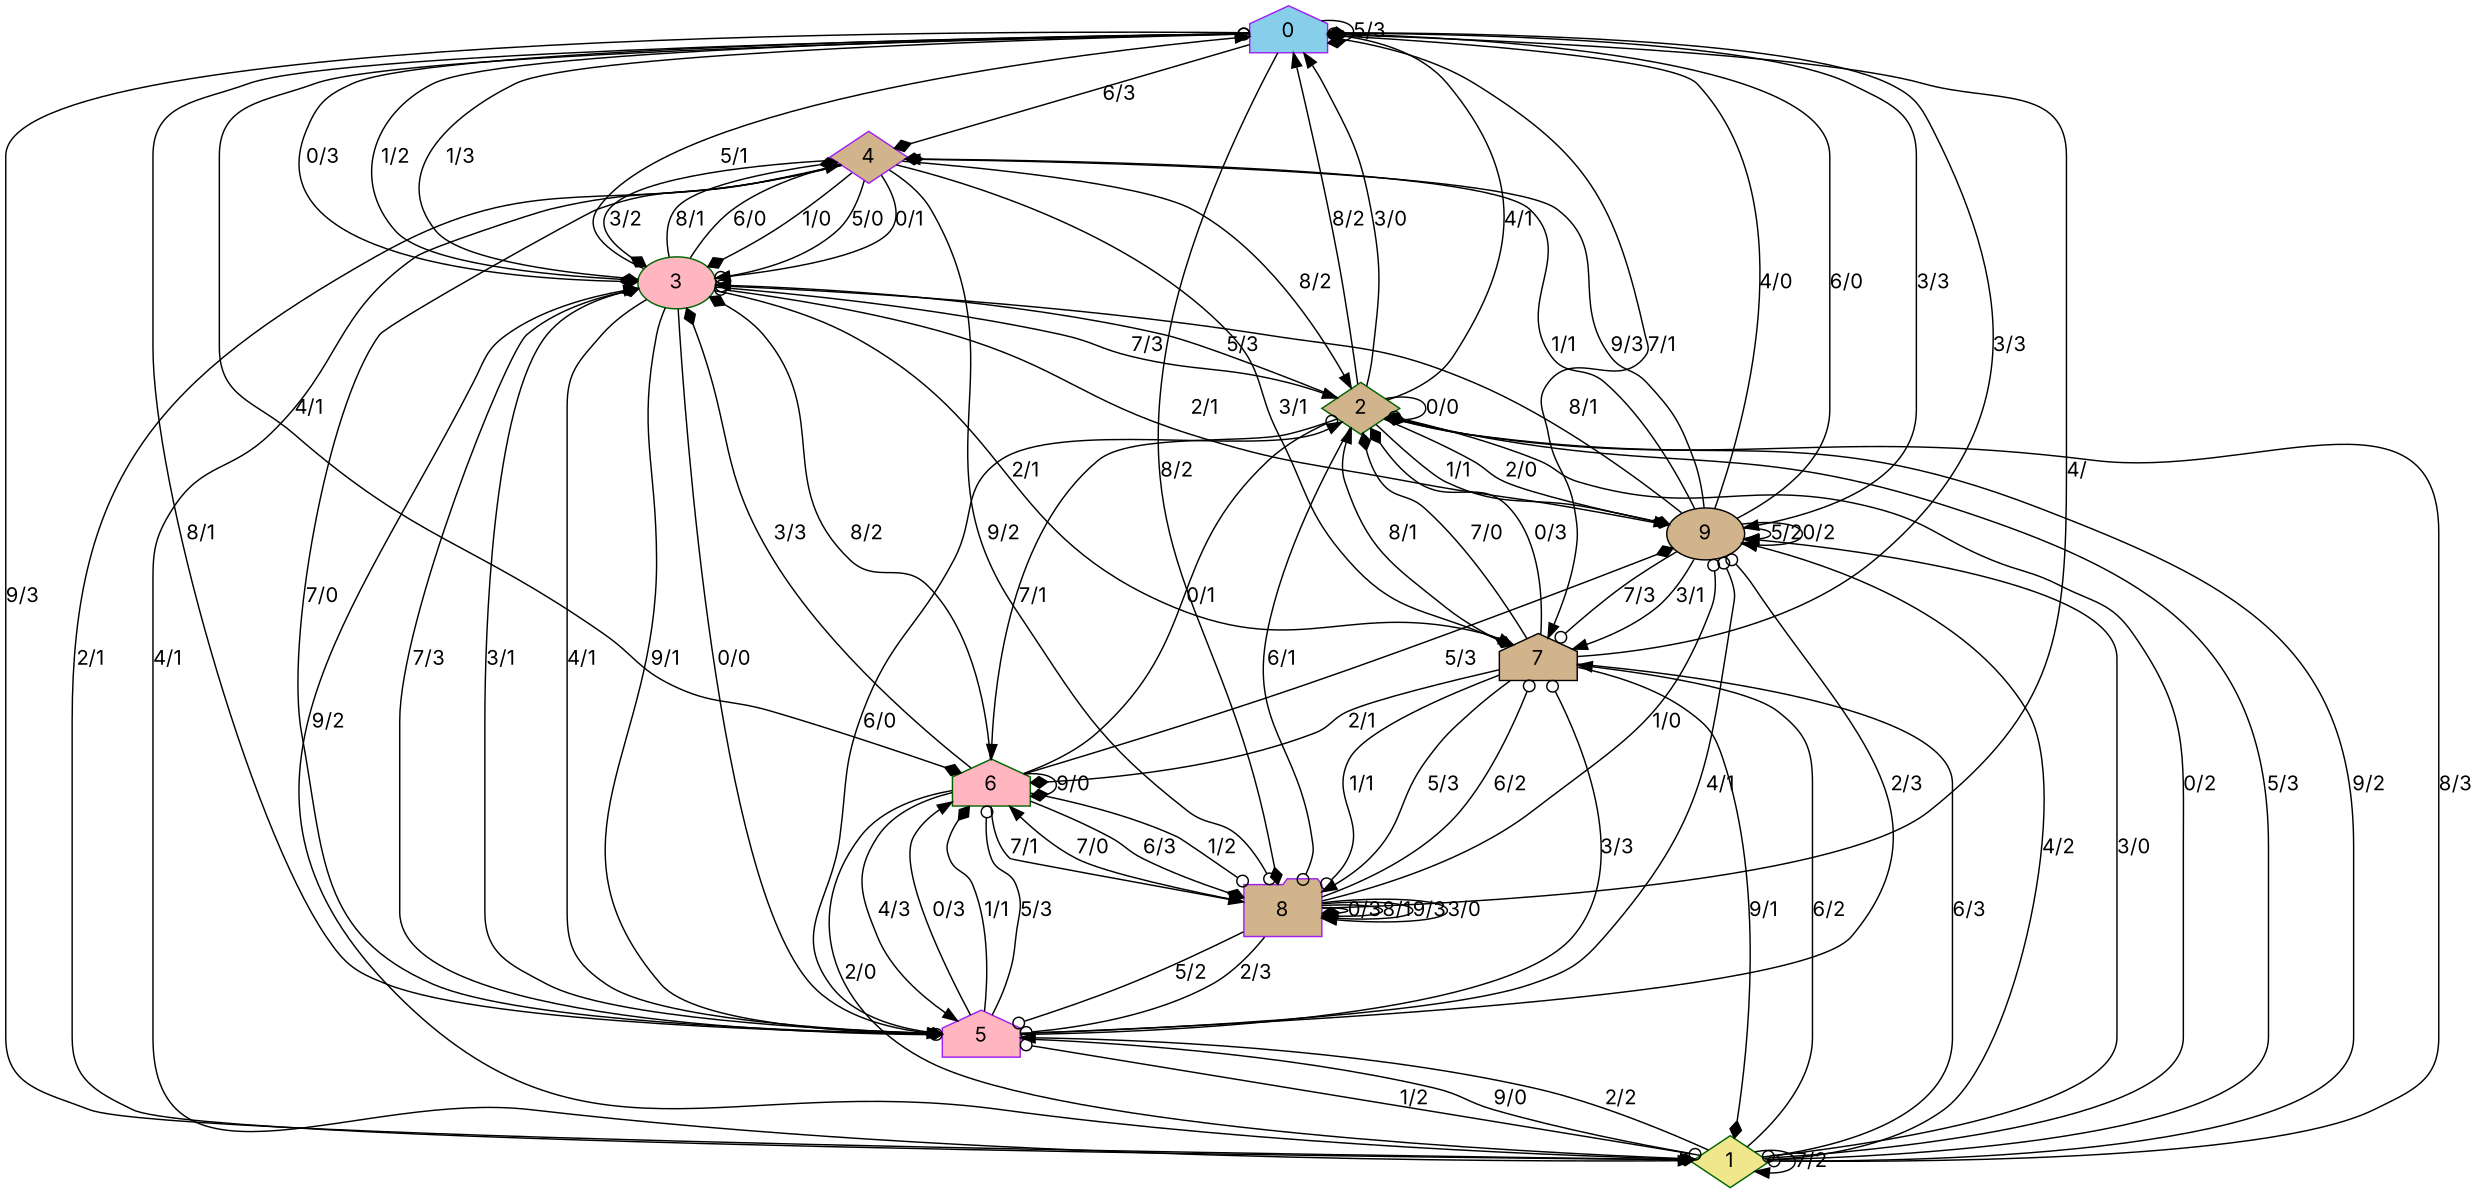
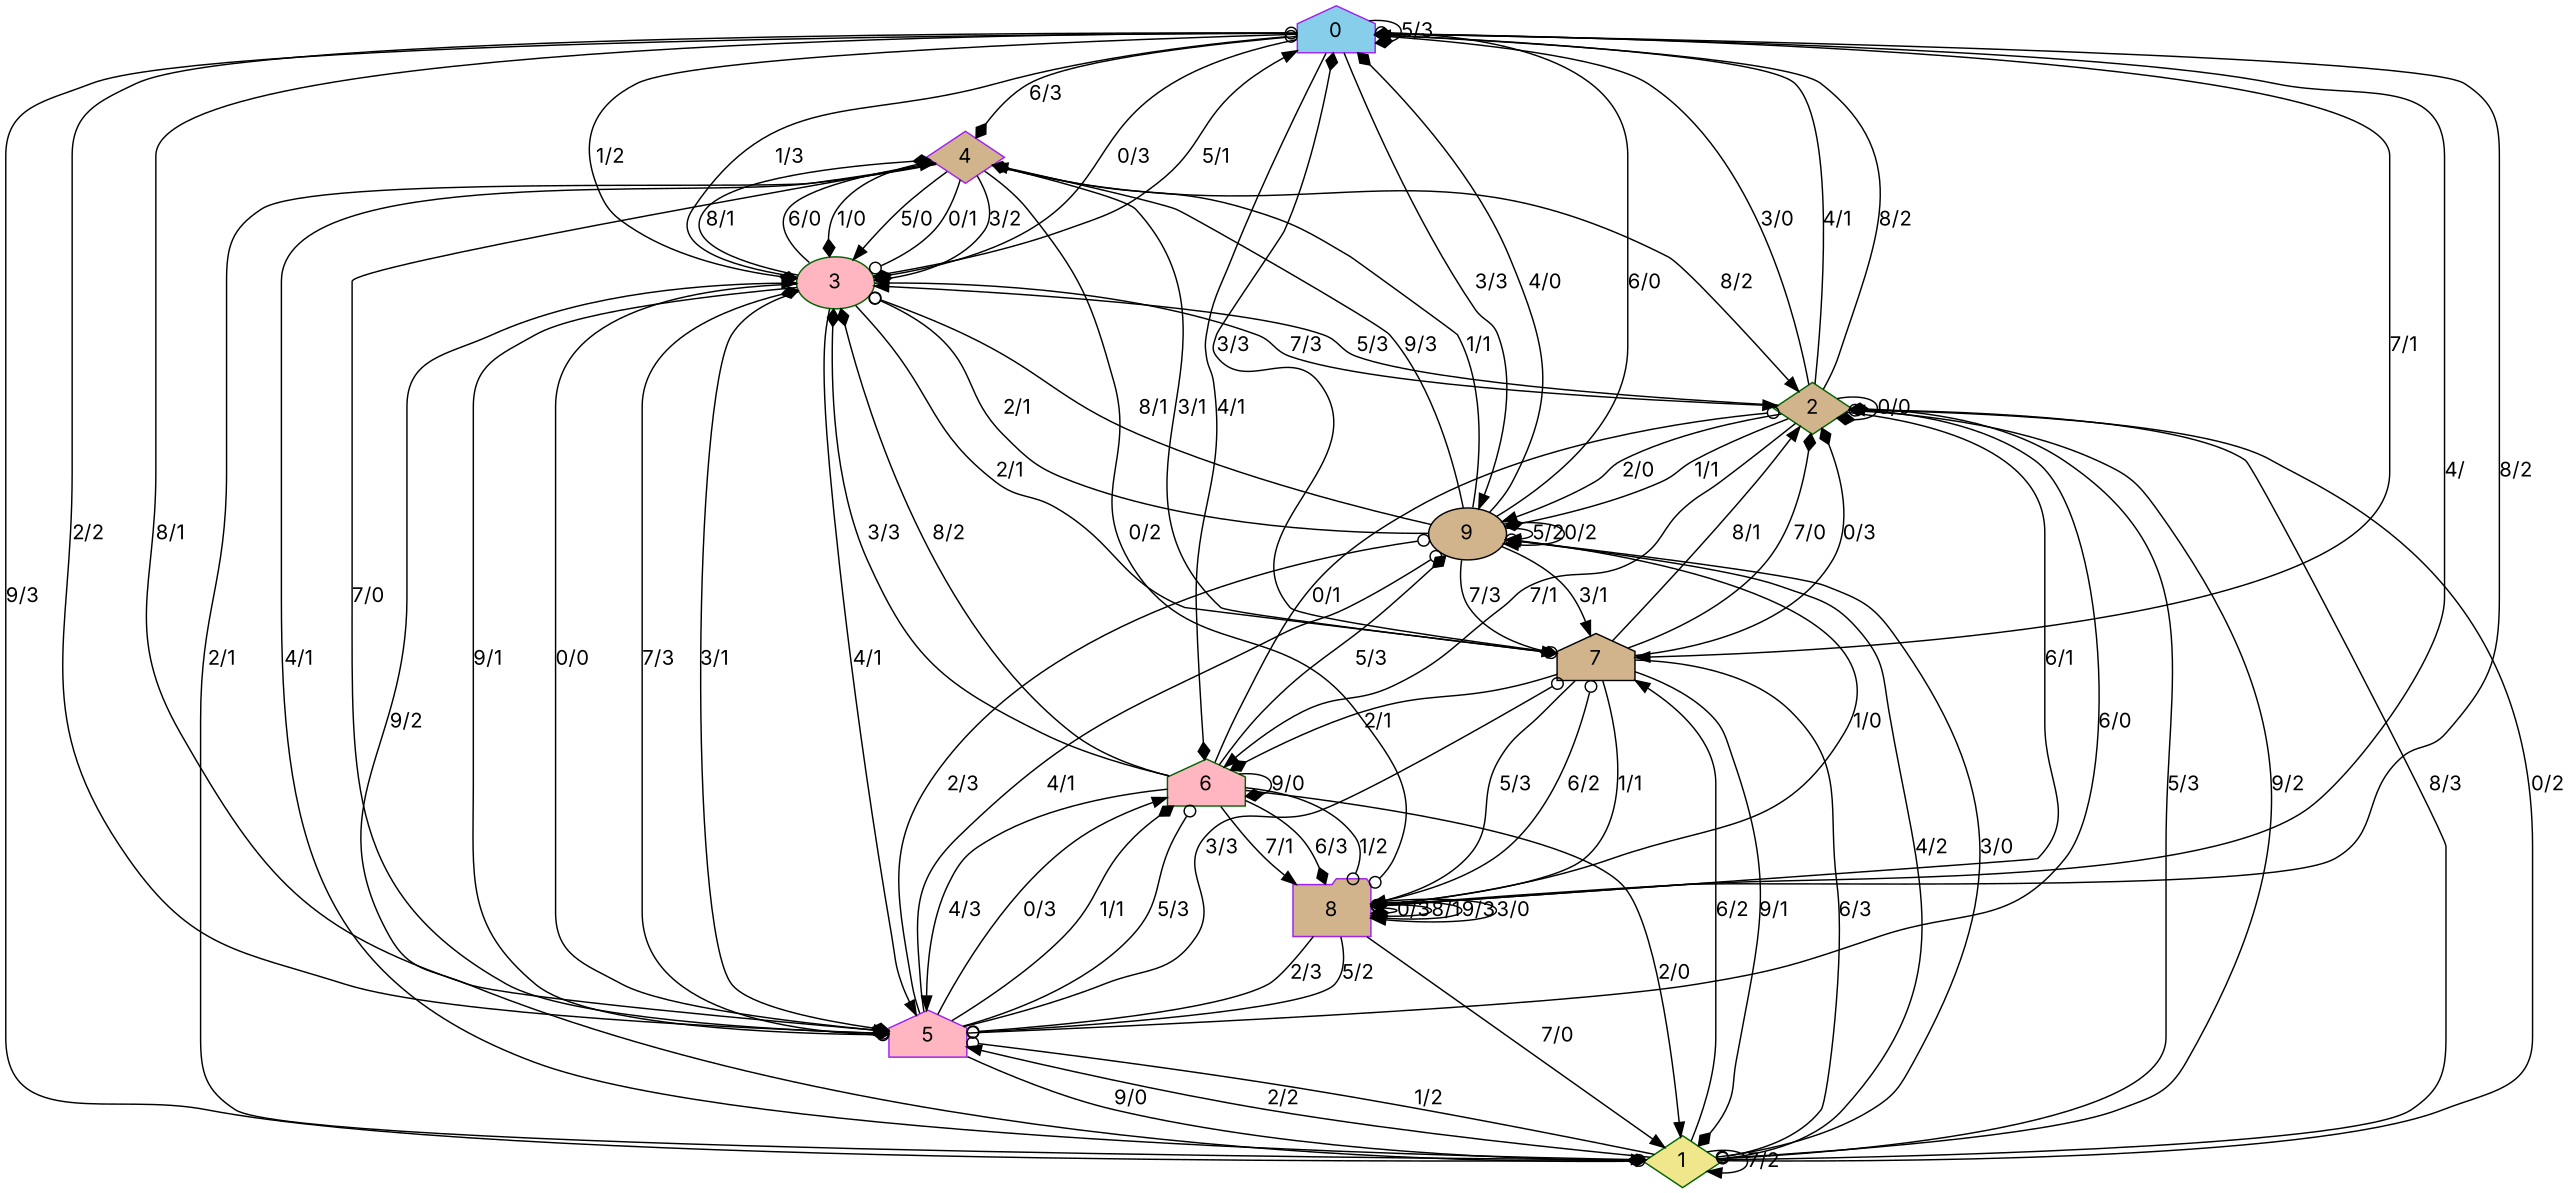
edge "0" -> "5": added, label "2/2"
edge "4" -> "8": label "9/2" -> "0/2"
edge "8" -> "6": now "8" -> "1"
